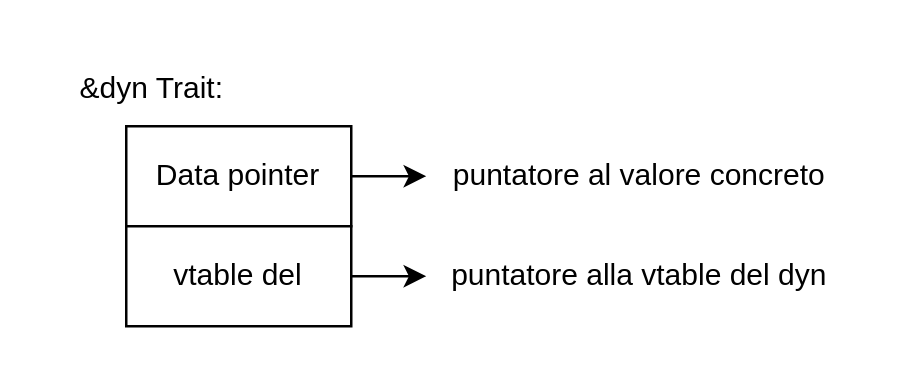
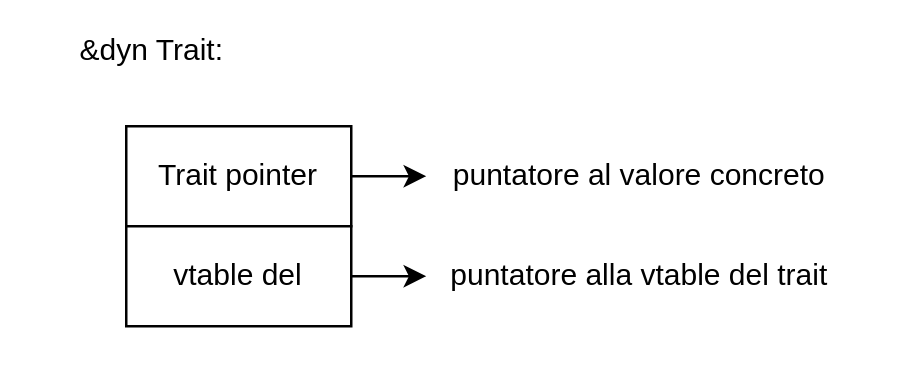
node "&dyn Trait:": moved (151, 89) -> (151, 51)
node "Data pointer": label "Data pointer" -> "Trait pointer"
node "puntatore alla vtable del dyn": label "puntatore alla vtable del dyn" -> "puntatore alla vtable del trait"
